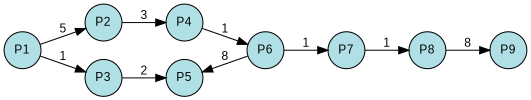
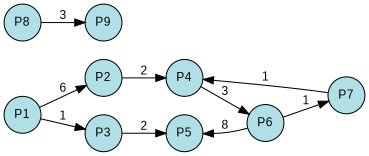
edge "P2" -> "P4": label "3" -> "2"
edge "P1" -> "P2": label "5" -> "6"
edge "P4" -> "P6": label "1" -> "3"
edge "P8" -> "P9": label "8" -> "3"
edge "P7" -> "P8": now "P7" -> "P4"
